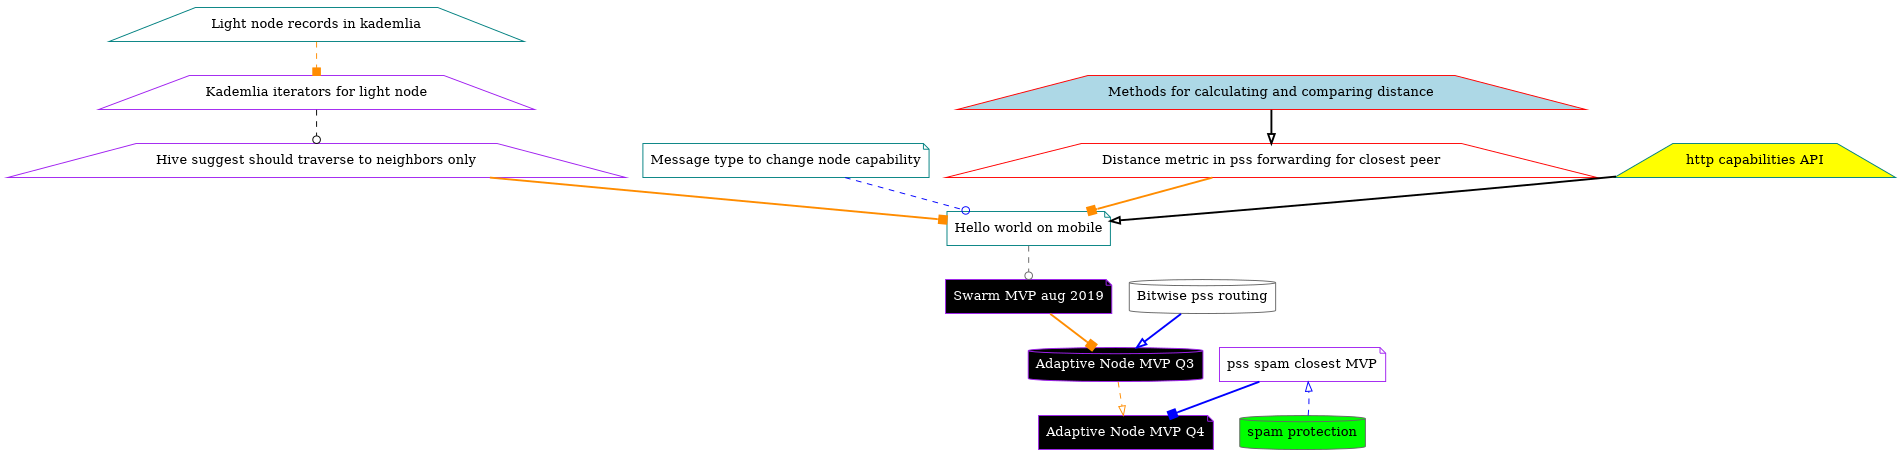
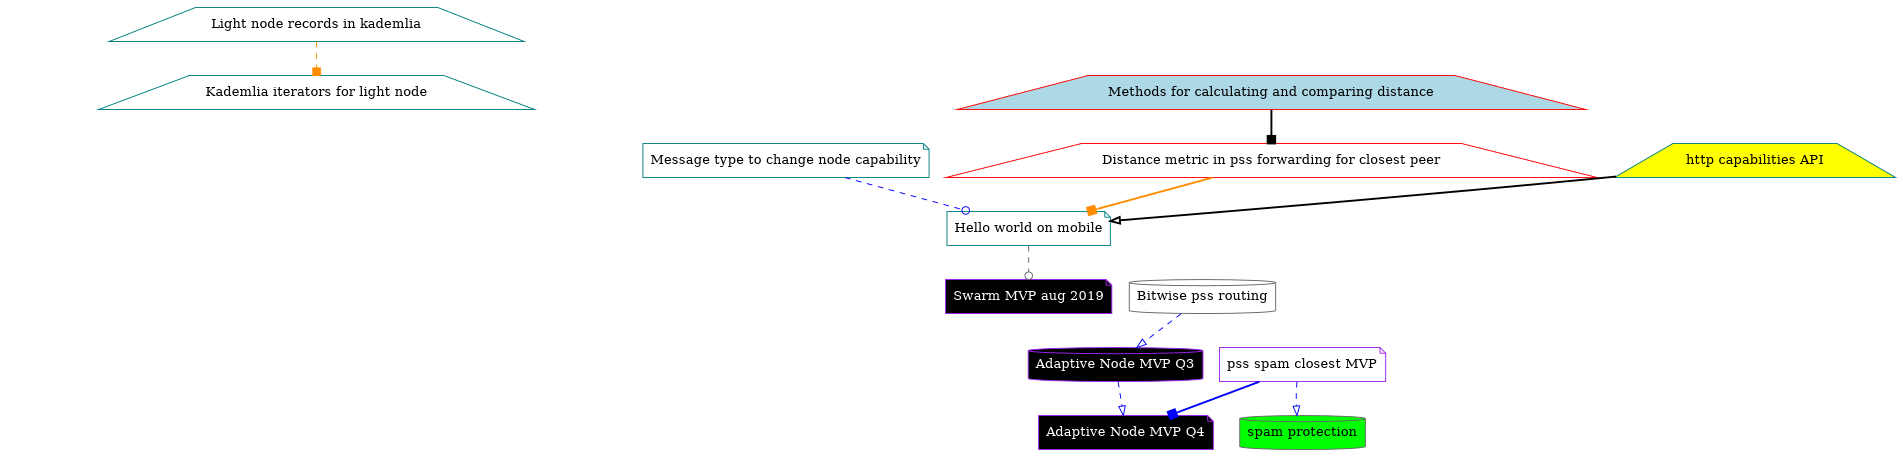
node "Kademlia iterators for light node": color purple -> teal
edge "Methods for calculating and comparing distance" -> "Distance metric in pss forwarding for closest peer": arrowhead onormal -> box
node "Hive suggest should traverse to neighbors only": removed
edge "Swarm MVP aug 2019" -> "Adaptive Node MVP Q3": removed
edge "Bitwise pss routing" -> "Adaptive Node MVP Q3": style bold -> dashed
edge "Adaptive Node MVP Q3" -> "Adaptive Node MVP Q4": color darkorange -> blue
edge "spam protection" -> "pss spam closest MVP": reversed
